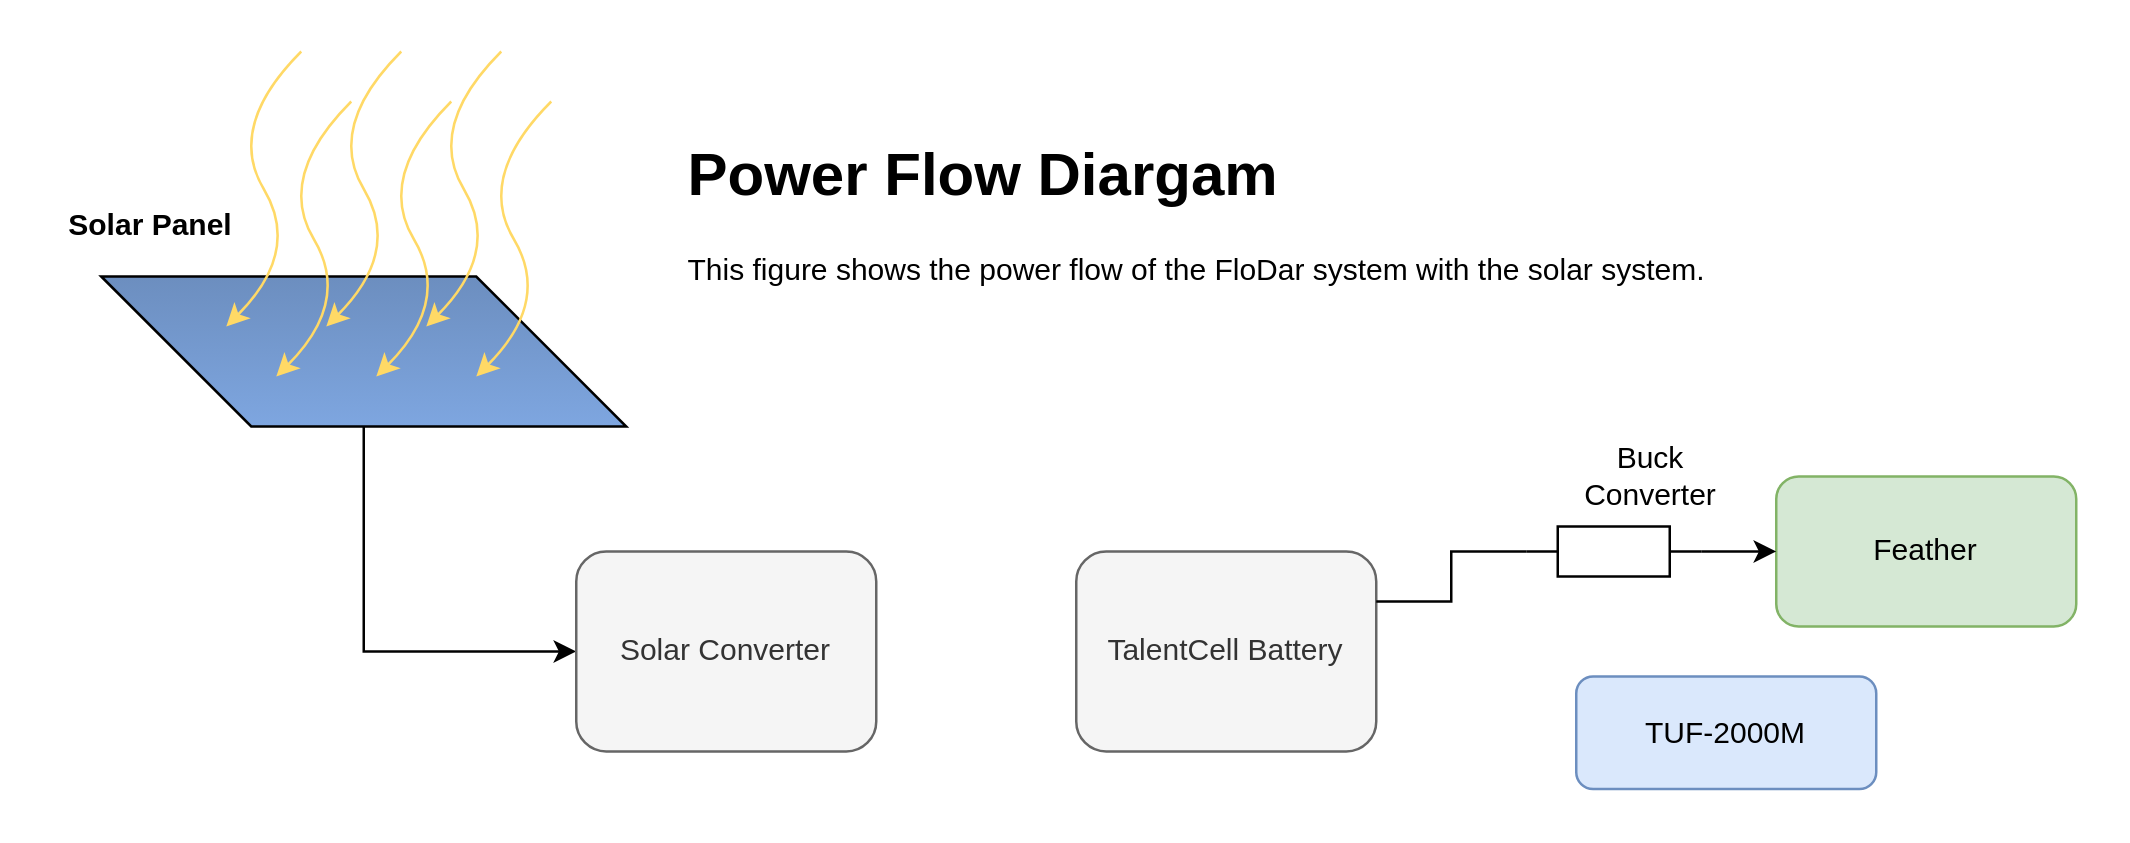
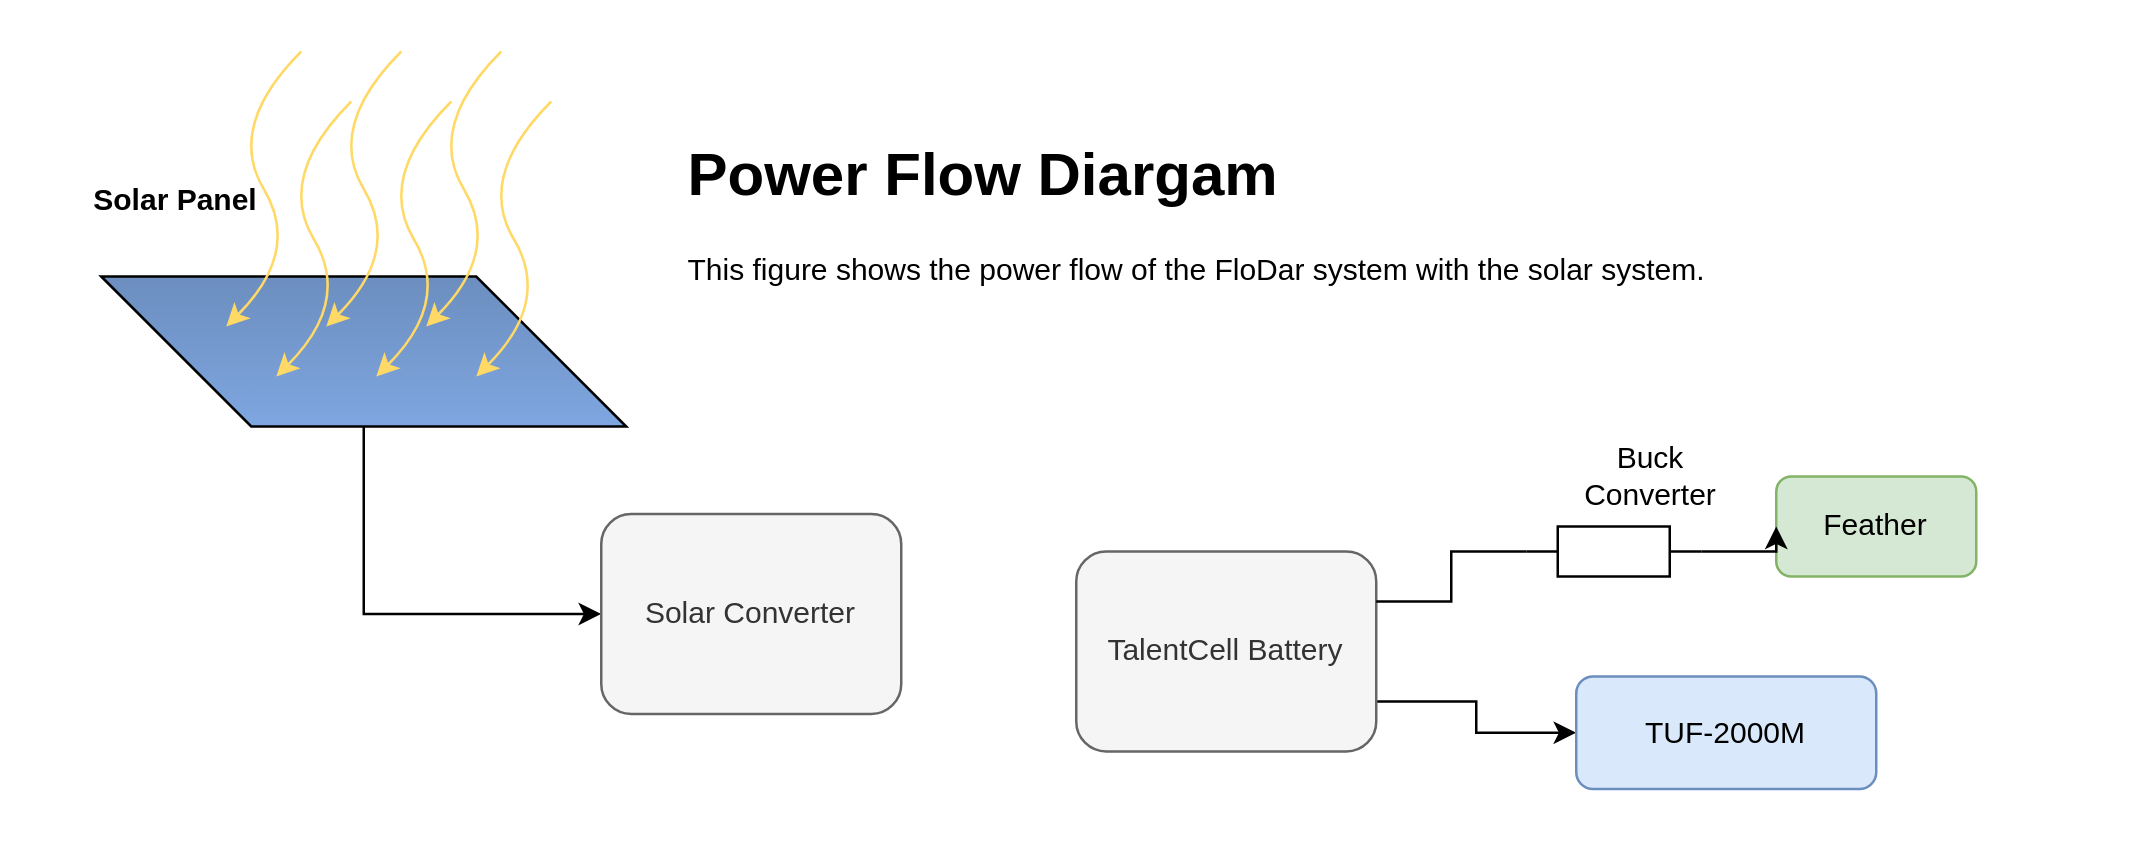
node "Solar Panel": moved (151, 226) -> (176, 201)
node "Feather": size 300x150 -> 200x100
node "Solar Converter": moved (726, 651) -> (751, 614)
edge "TalentCell Battery" -> "TUF-2000M": added
